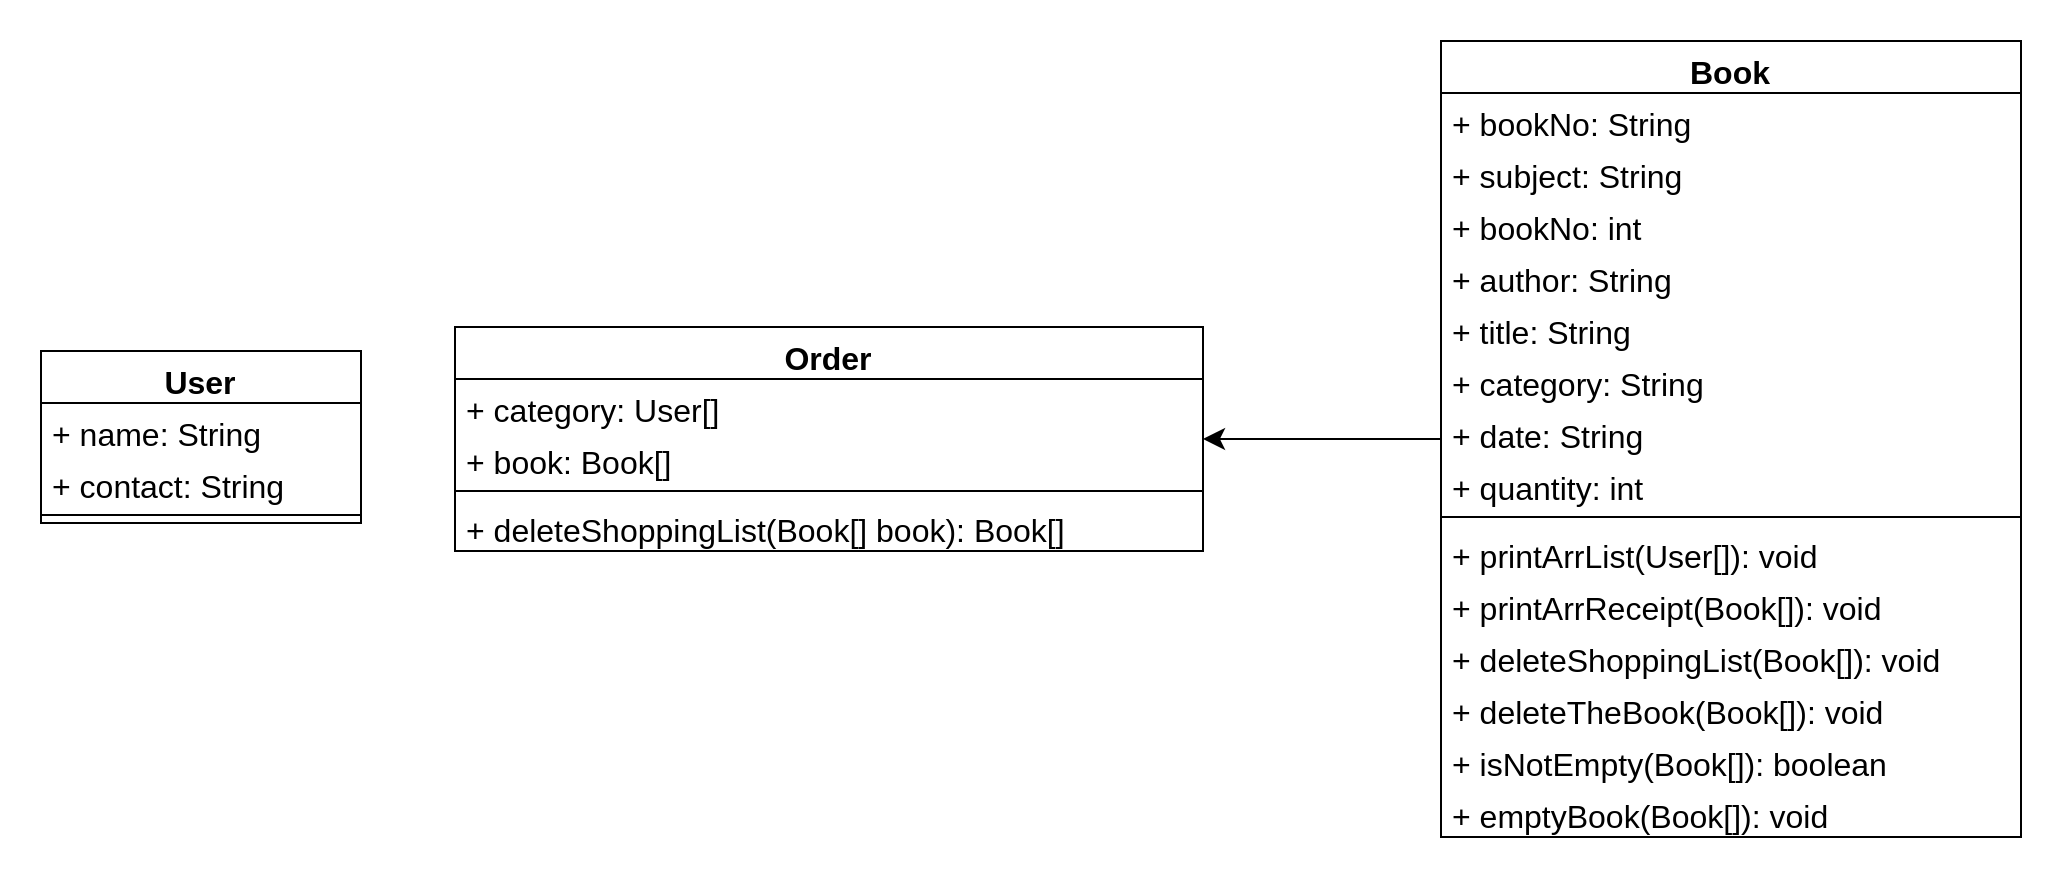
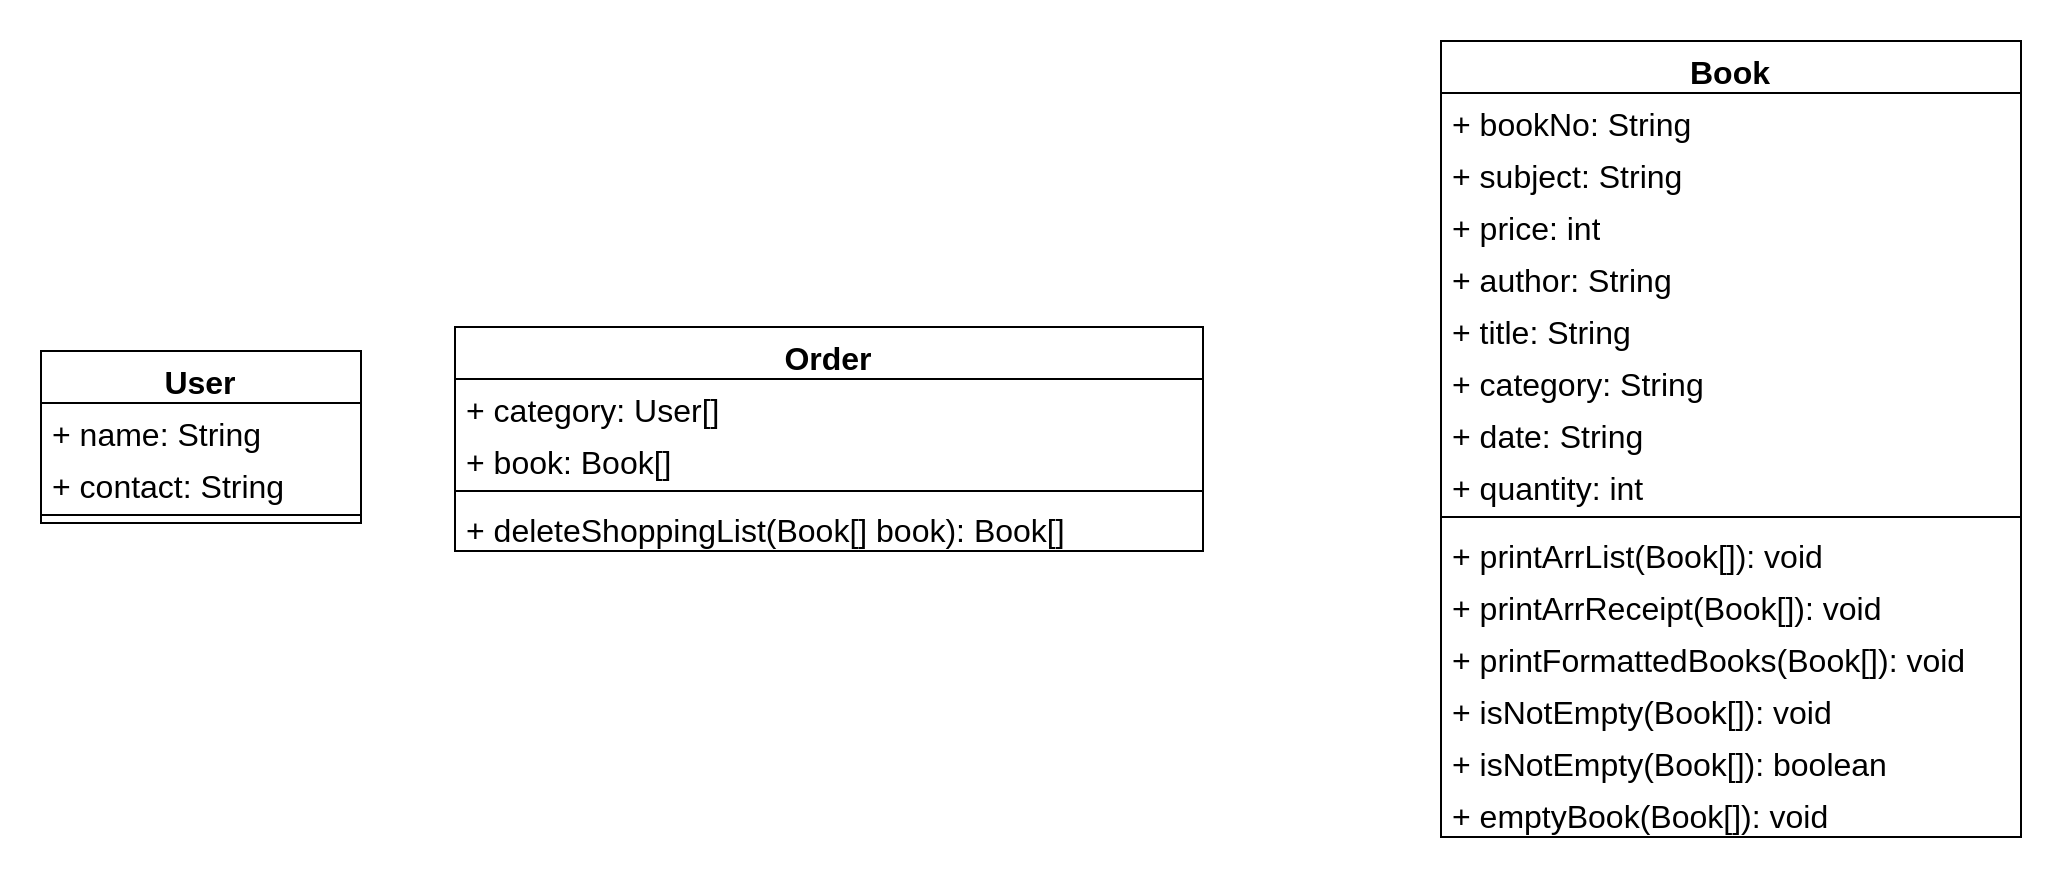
node "+ bookNo: int": label "+ bookNo: int" -> "+ price: int"
edge "Book" -> "Order": removed
node "+ printArrList(User[]): void": label "+ printArrList(User[]): void" -> "+ printArrList(Book[]): void"
node "+ deleteShoppingList(Book[]): void": label "+ deleteShoppingList(Book[]): void" -> "+ printFormattedBooks(Book[]): void"
node "+ deleteTheBook(Book[]): void": label "+ deleteTheBook(Book[]): void" -> "+ isNotEmpty(Book[]): void"
